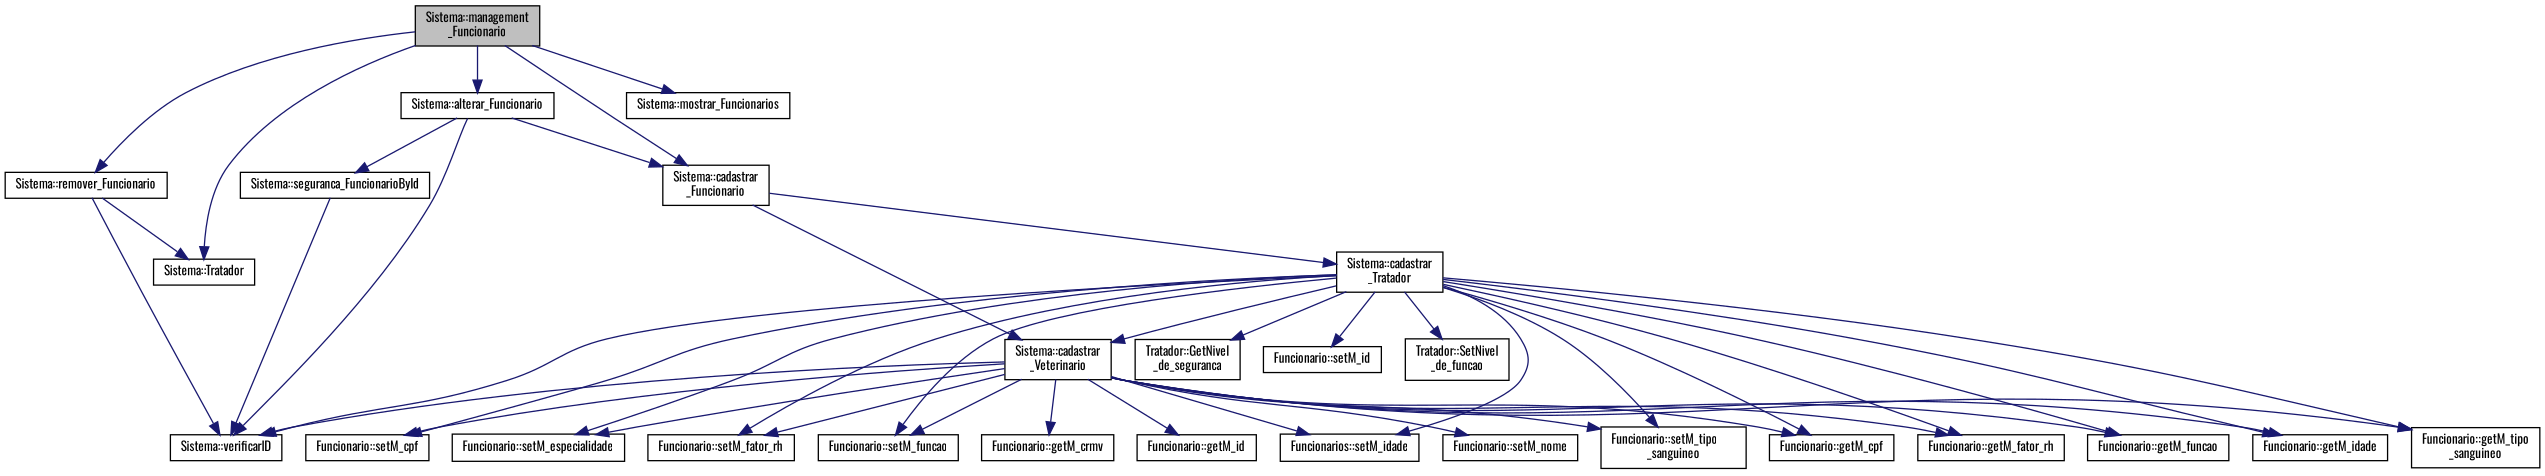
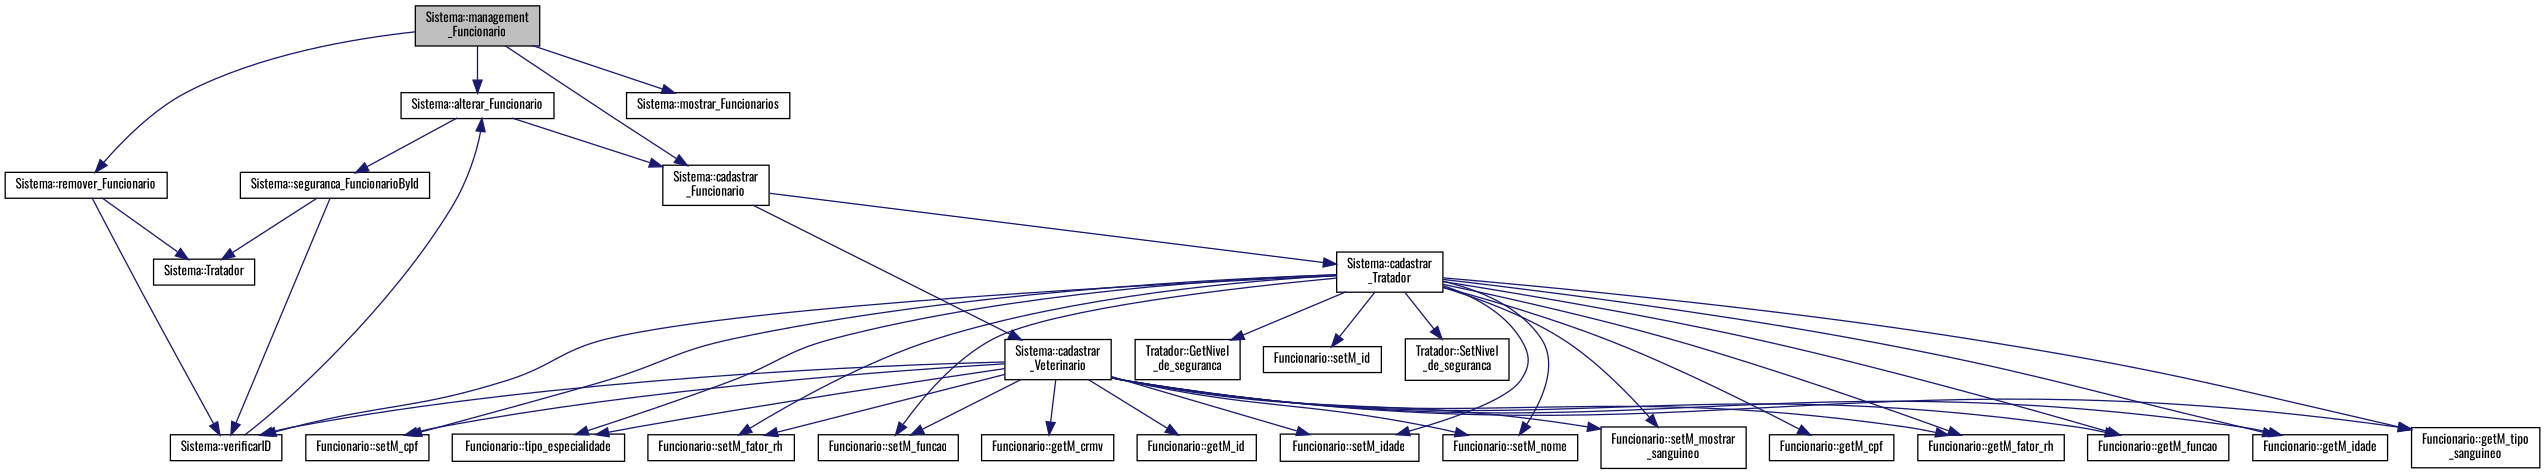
edge "Sistema::management _Funcionario" -> "Sistema::Tratador": now "Sistema::seguranca_FuncionarioById" -> "Sistema::Tratador"
edge "Sistema::alterar_Funcionario" -> "Sistema::verificarID": reversed
edge "Sistema::cadastrar _Tratador" -> "Sistema::cadastrar _Veterinario": now "Sistema::cadastrar _Tratador" -> "Funcionario::setM_nome"
node "Tratador::SetNivel _de_funcao": label "Tratador::SetNivel _de_funcao" -> "Tratador::SetNivel _de_seguranca"
edge "Sistema::cadastrar _Veterinario" -> "Funcionario::getM_cpf": removed
node "Funcionario::setM_especialidade": label "Funcionario::setM_especialidade" -> "Funcionario::tipo_especialidade"
node "Funcionarios::setM_idade": label "Funcionarios::setM_idade" -> "Funcionario::setM_idade"
node "Funcionario::setM_tipo _sanguineo": label "Funcionario::setM_tipo _sanguineo" -> "Funcionario::setM_mostrar _sanguineo"
